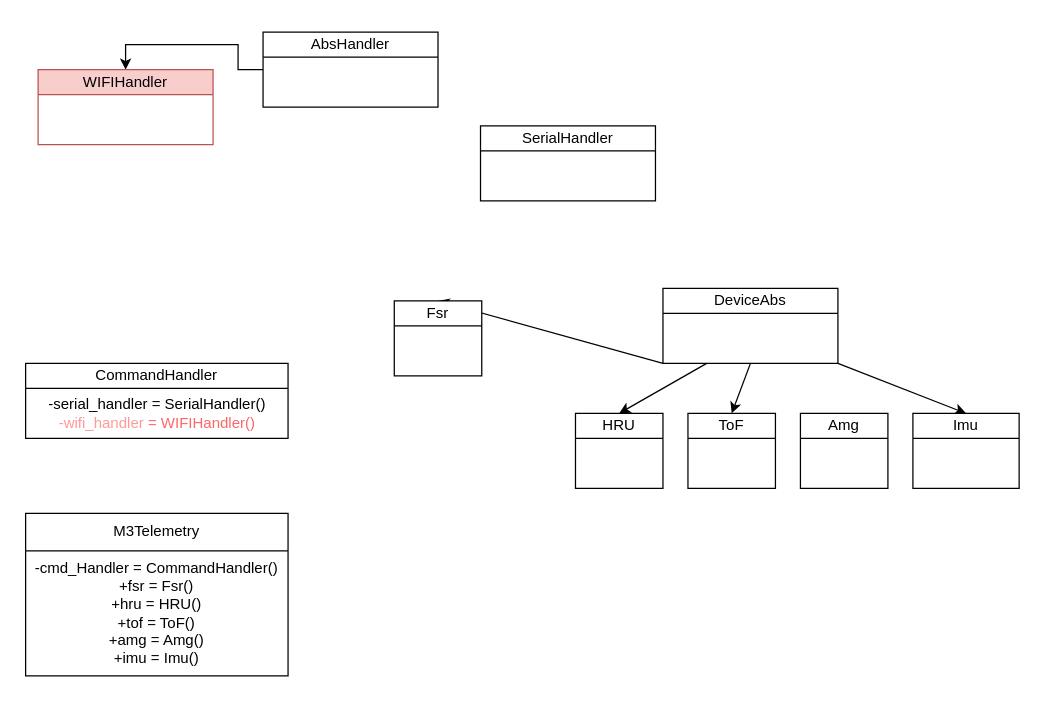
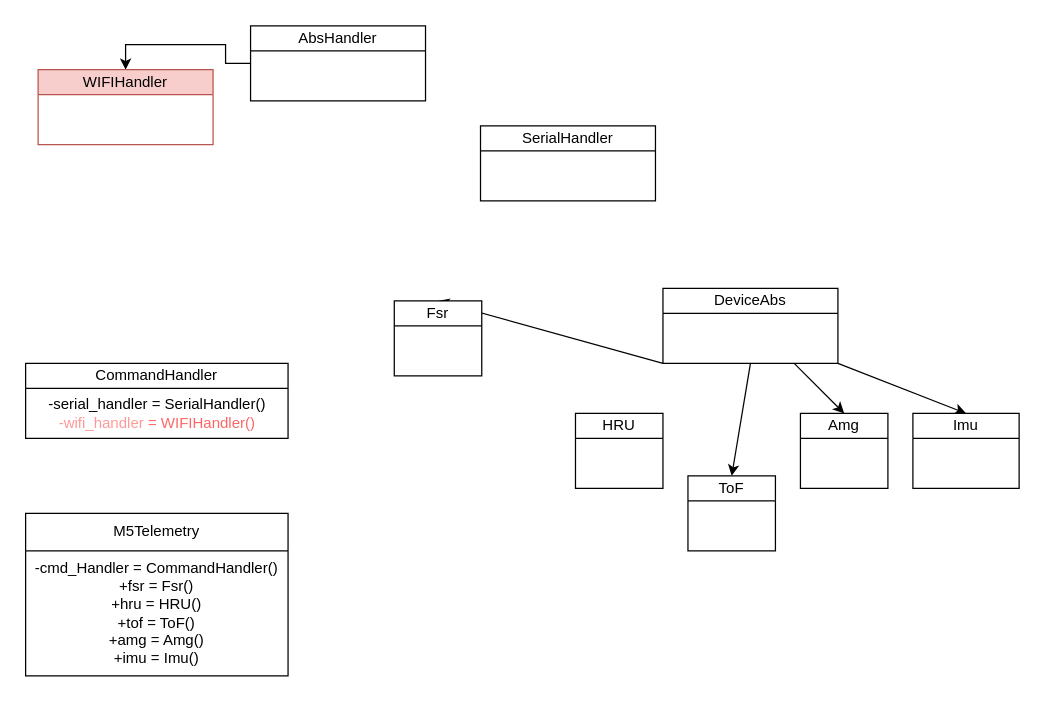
node "AbsHandler": moved (351, 69) -> (338, 63)
edge "DeviceAbs" -> "HRU": removed
edge "DeviceAbs" -> "Amg": added
node "ToF": moved (732, 451) -> (732, 513)
node "M3Telemetry": label "M3Telemetry" -> "M5Telemetry"
